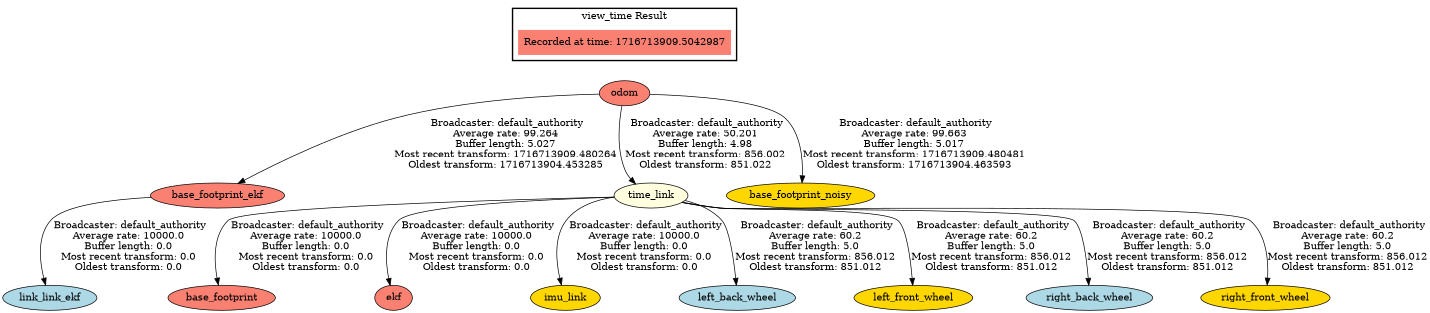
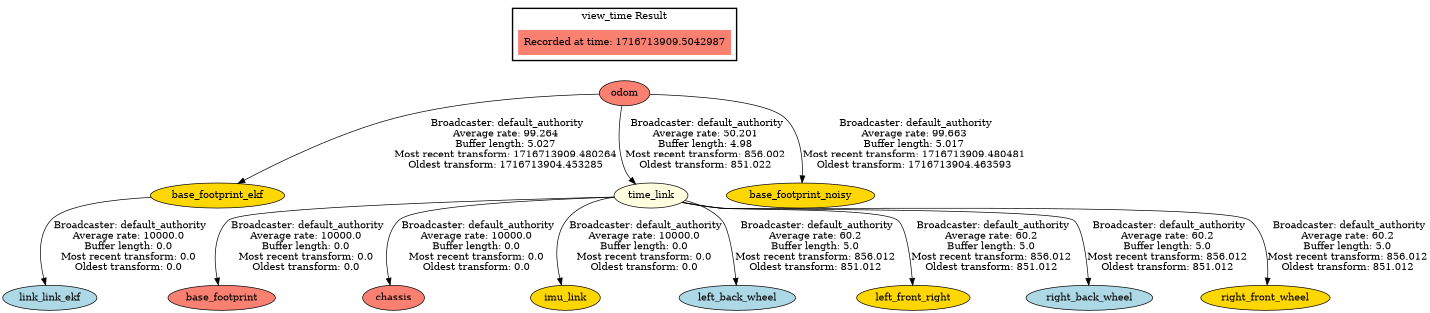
node "base_footprint_ekf": fillcolor salmon -> gold
node "ekf": label "ekf" -> "chassis"
node "left_front_wheel": label "left_front_wheel" -> "left_front_right"
